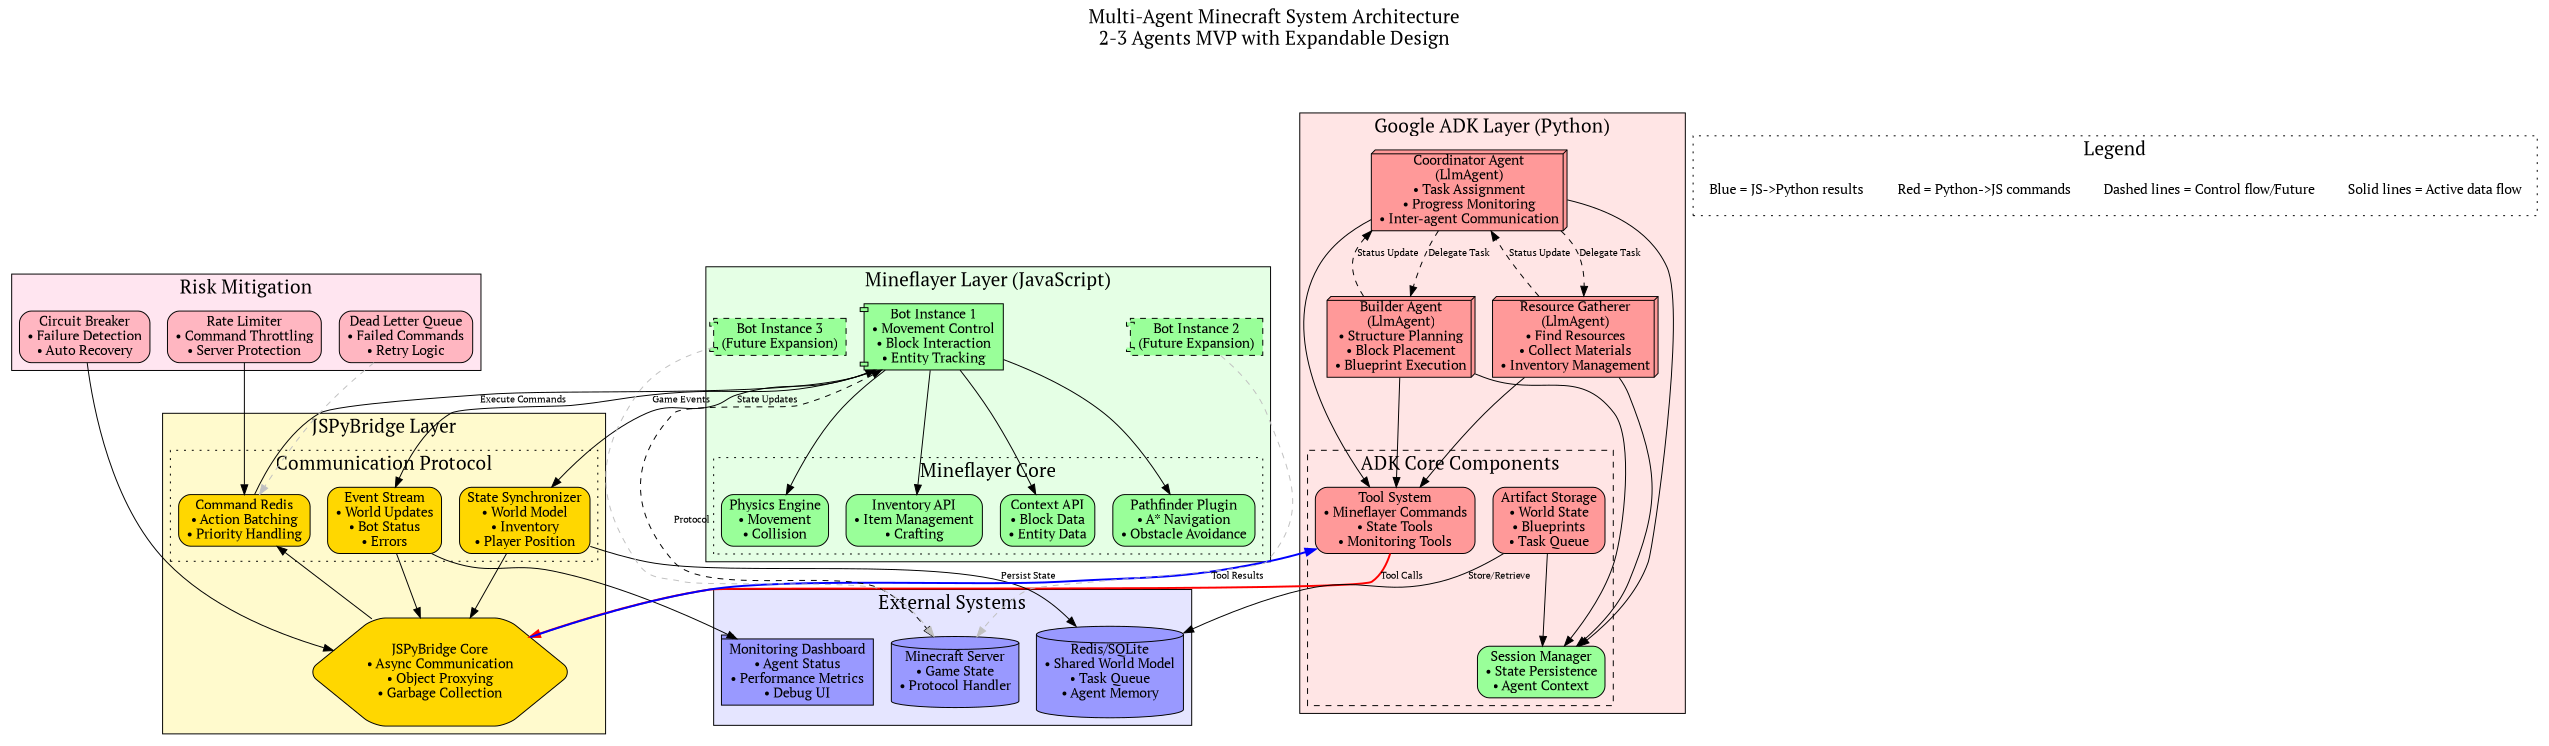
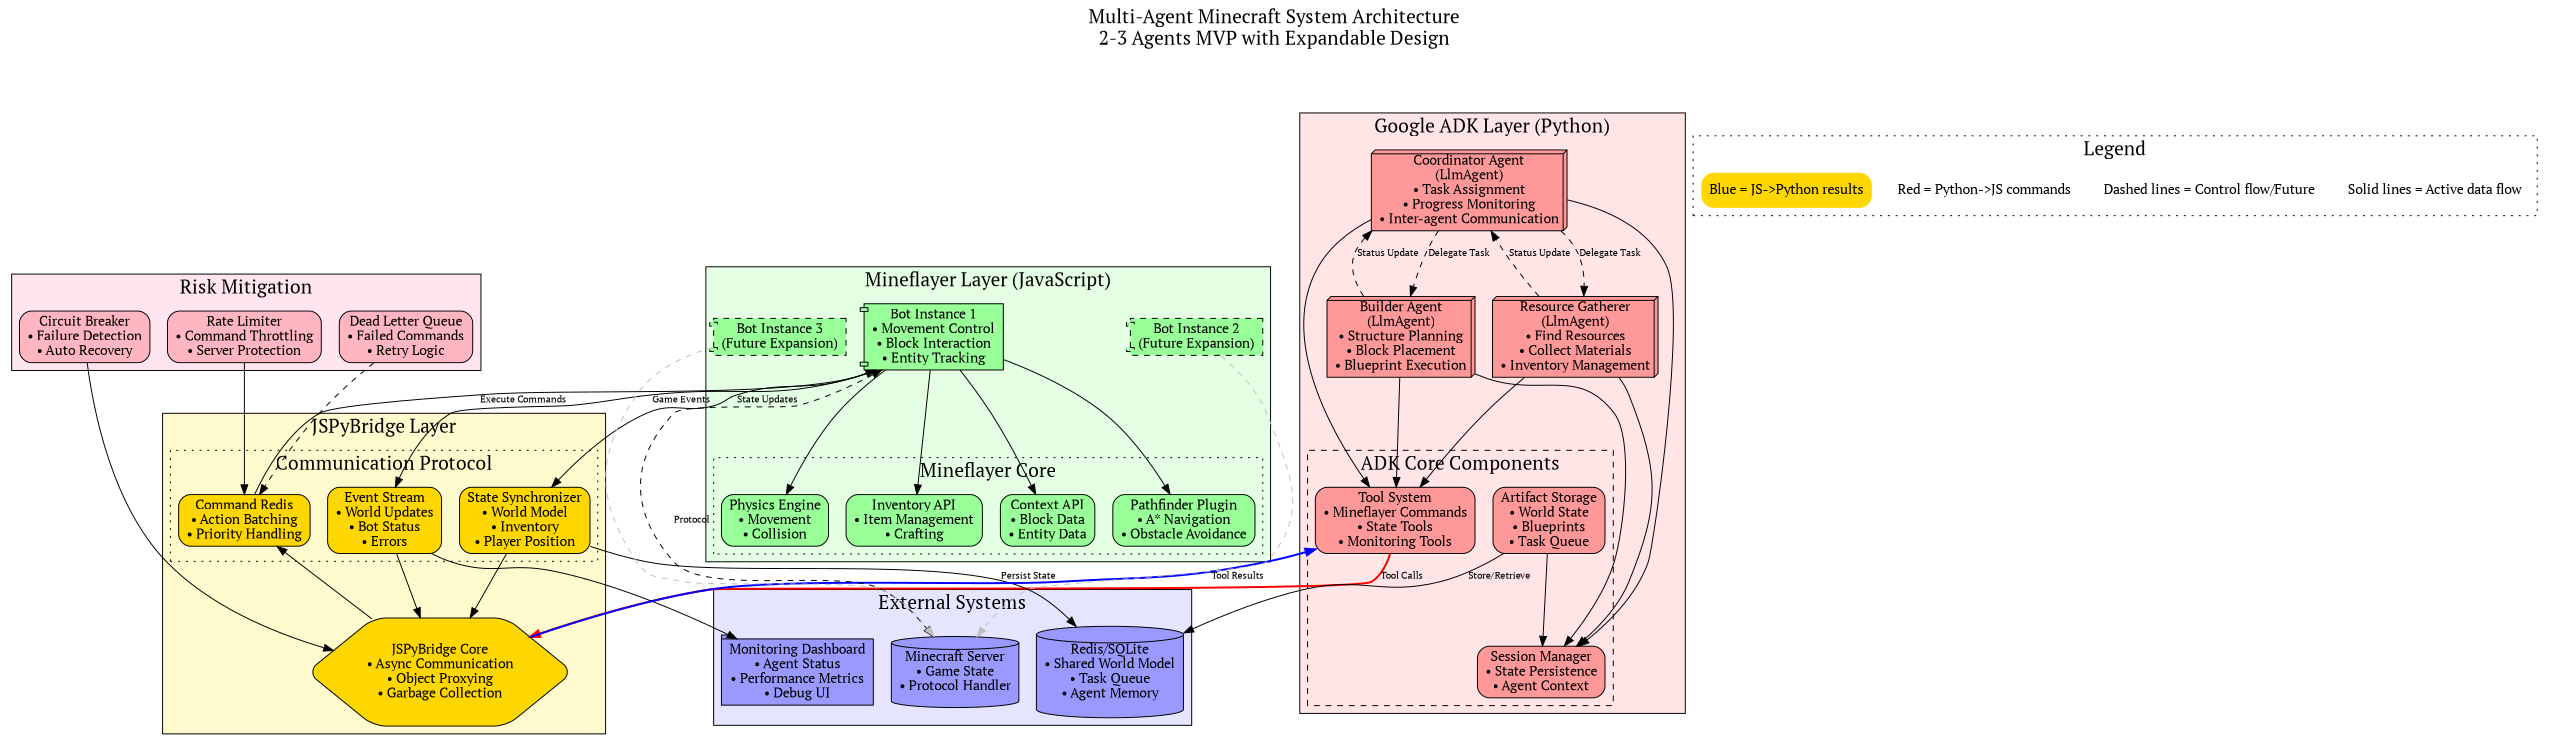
node "Blue = JS->Python results": fillcolor white -> #ffd700
edge "Dead Letter Queue • Failed Commands • Retry Logic" -> "Command Redis • Action Batching • Priority Handling": color gray -> black
node "Session Manager • State Persistence • Agent Context": fillcolor #99ff99 -> #ff9999
